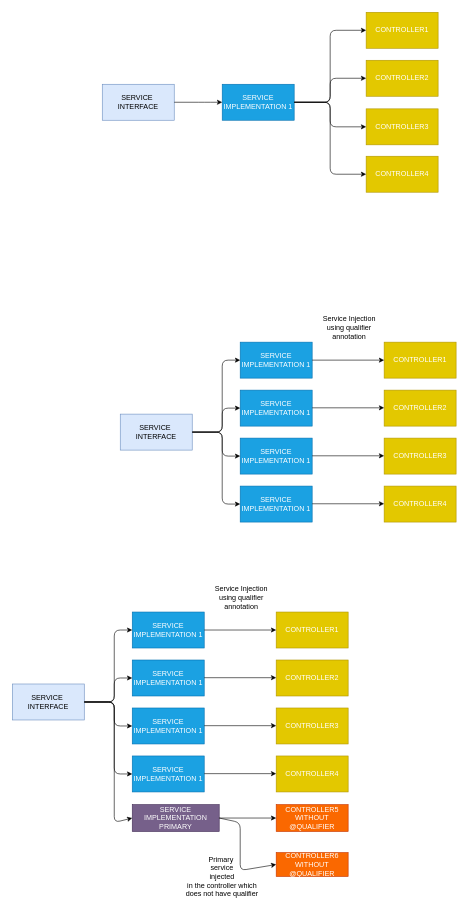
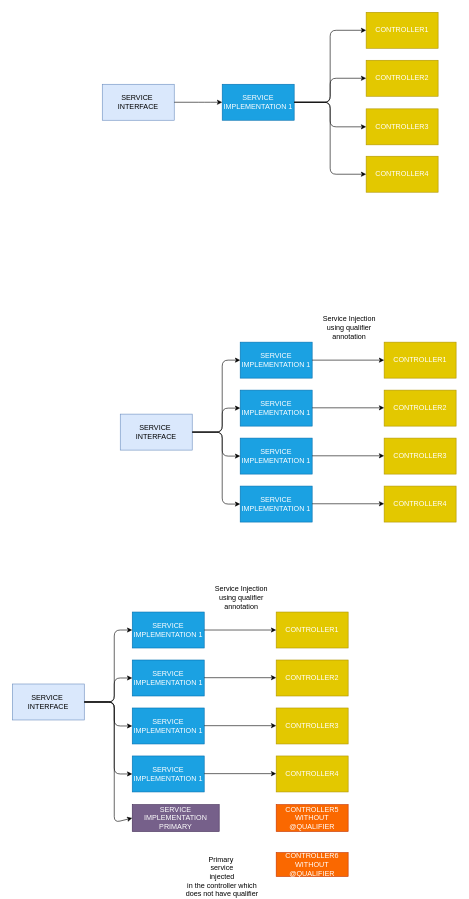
edge "SERVICE IMPLEMENTATION PRIMARY" -> "CONTROLLER5 WITHOUT @QUALIFIER": removed
edge "SERVICE IMPLEMENTATION PRIMARY" -> "CONTROLLER6 WITHOUT @QUALIFIER": removed
